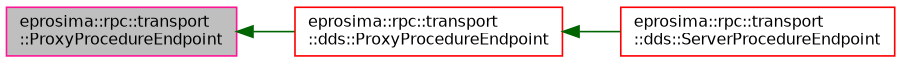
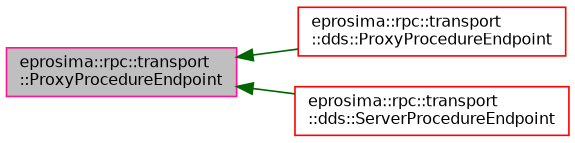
edge "eprosima::rpc::transport ::dds::ServerProcedureEndpoint" -> "eprosima::rpc::transport ::dds::ProxyProcedureEndpoint": now "eprosima::rpc::transport ::dds::ServerProcedureEndpoint" -> "eprosima::rpc::transport ::ProxyProcedureEndpoint"
